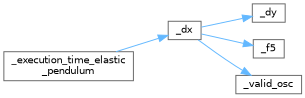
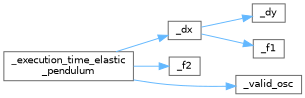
node "_f5": label "_f5" -> "_f1"
edge "_dx" -> "_valid_osc": now "_execution_time_elastic _pendulum" -> "_valid_osc"
node "_f2": added
